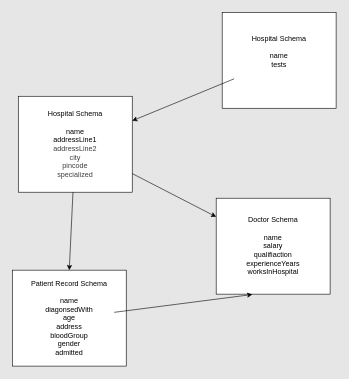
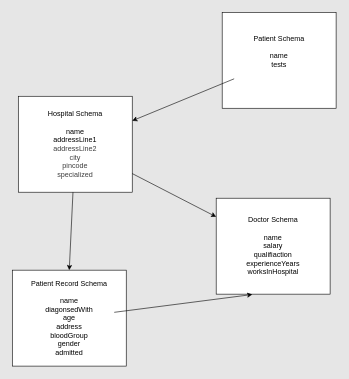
node "Hospital Schema name tests": label "Hospital Schema name tests" -> "Patient Schema name tests"
